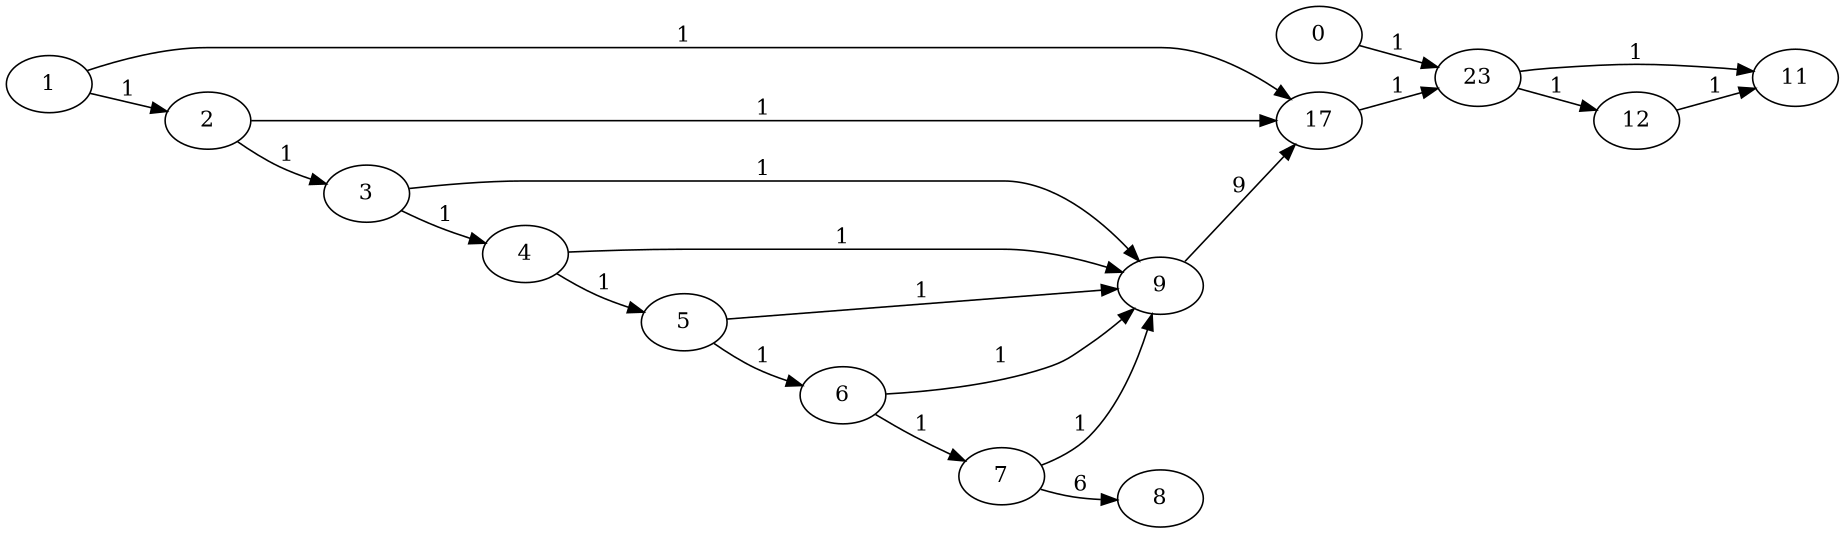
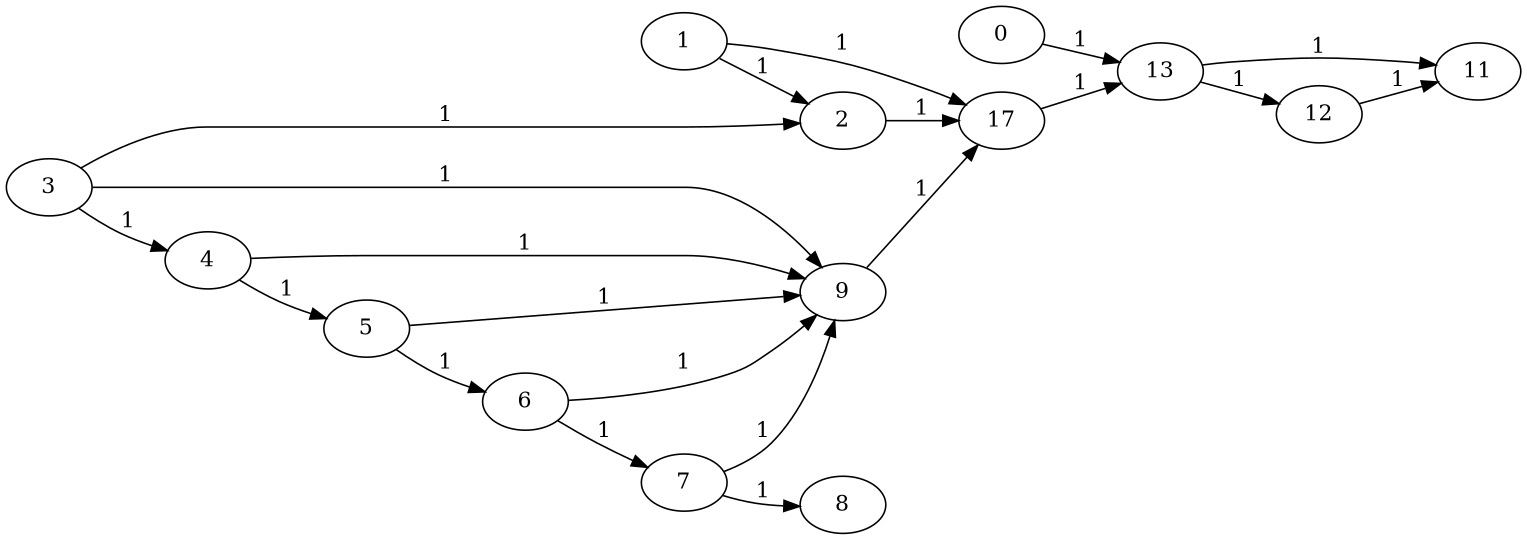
node "23": label "23" -> "13"
edge "2" -> "3": reversed
edge "9" -> "17": label "9" -> "1"
edge "7" -> "8": label "6" -> "1"
